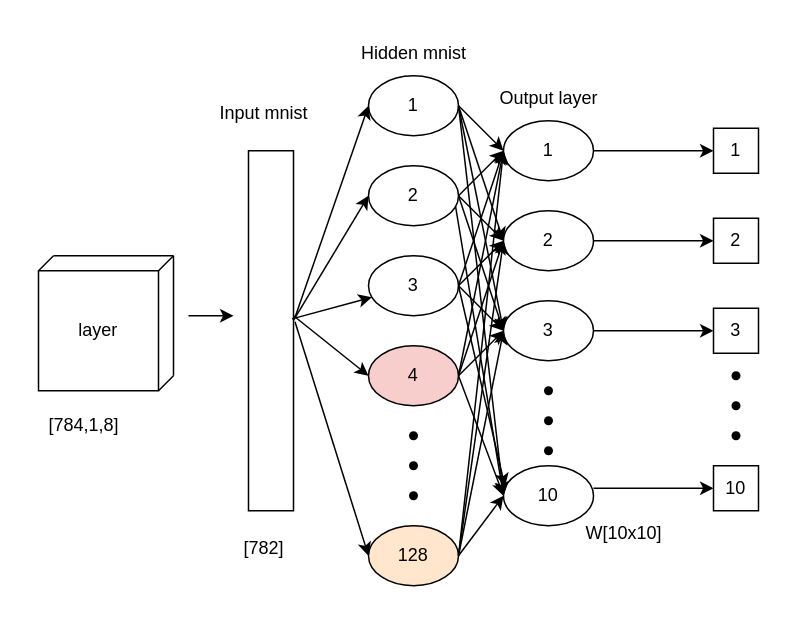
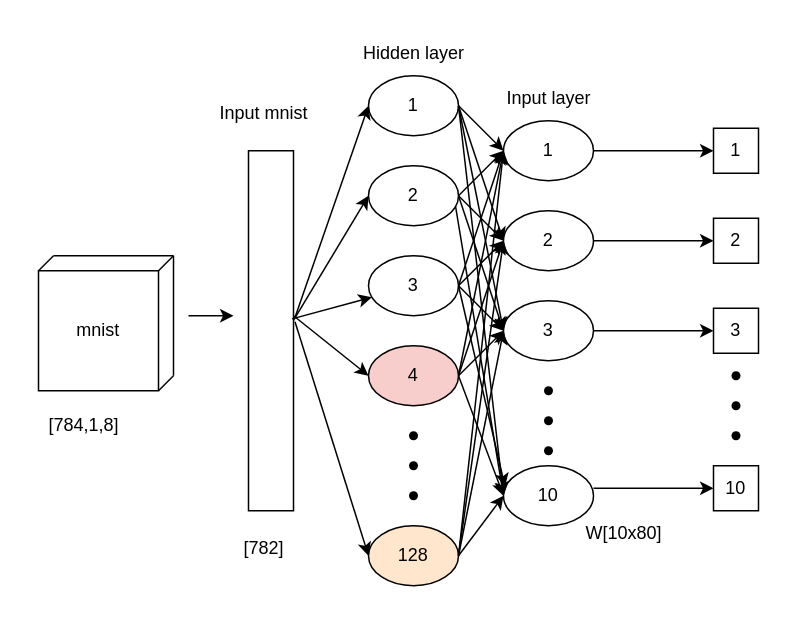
node "Hidden mnist": label "Hidden mnist" -> "Hidden layer"
node "Output layer": label "Output layer" -> "Input layer"
node "layer": label "layer" -> "mnist"
node "W[10x10]": label "W[10x10]" -> "W[10x80]"
